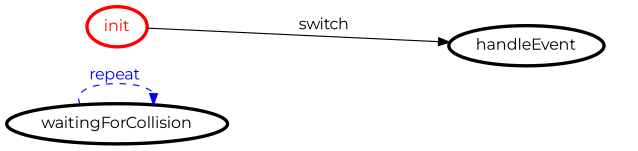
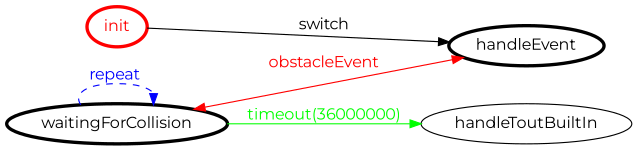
edge "handleEvent" -- "waitingForCollision": added, label "obstacleEvent"
node "handleToutBuiltIn": added
